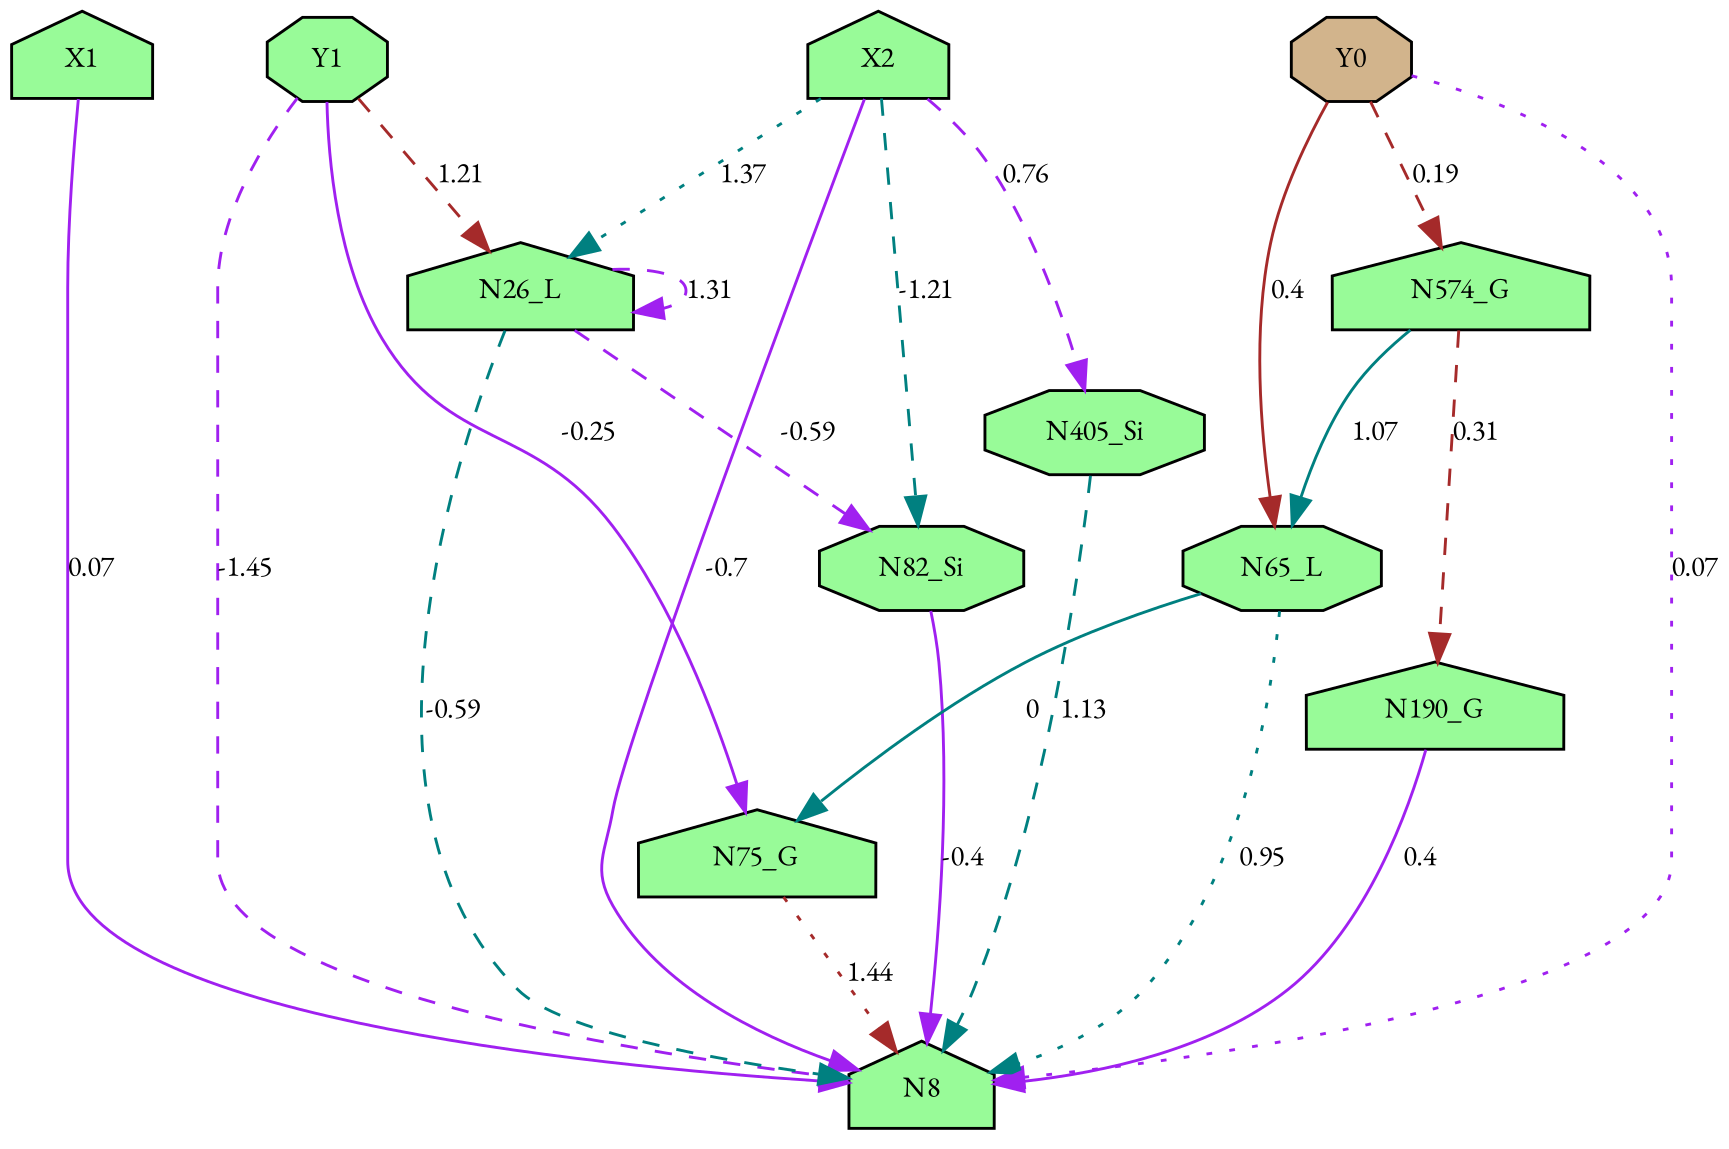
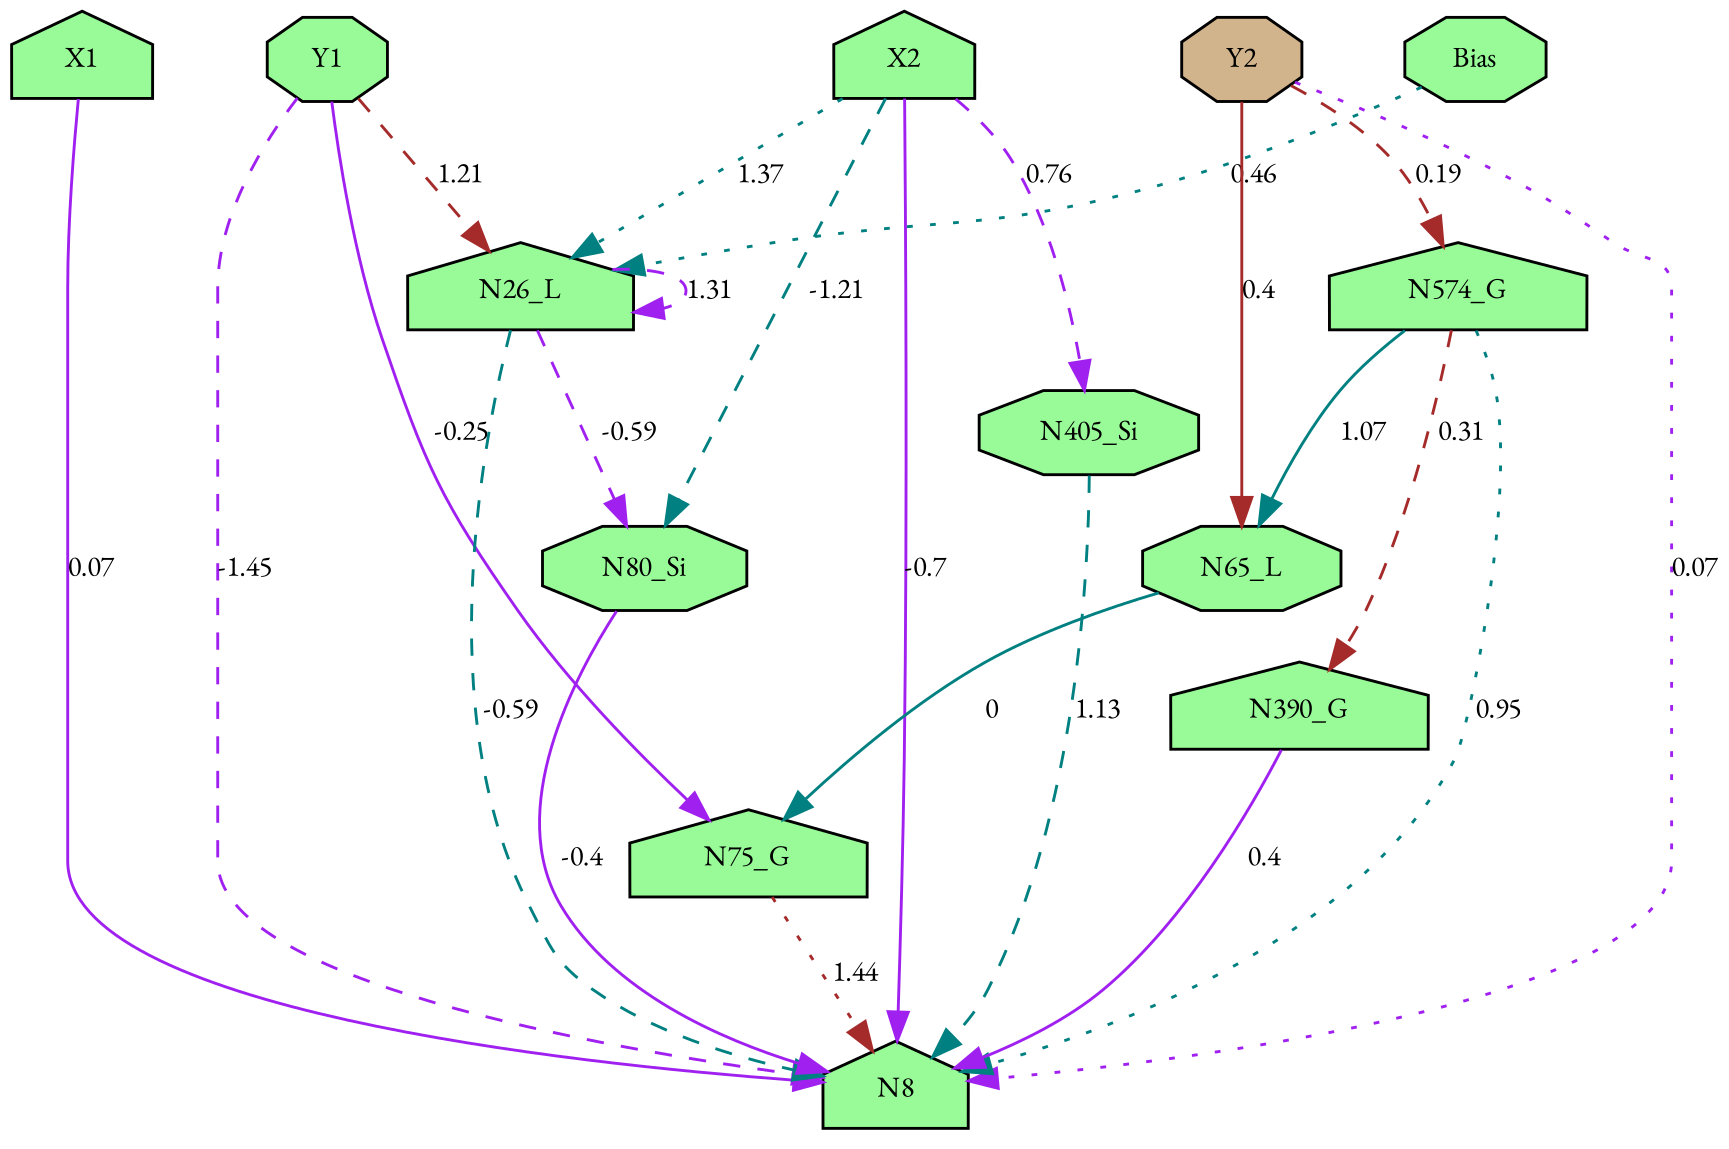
node "Y0": label "Y0" -> "Y2"
node "Bias": added
node "N82_Si": label "N82_Si" -> "N80_Si"
node "N190_G": label "N190_G" -> "N390_G"
edge "N65_L" -> "N8": now "N574_G" -> "N8"
